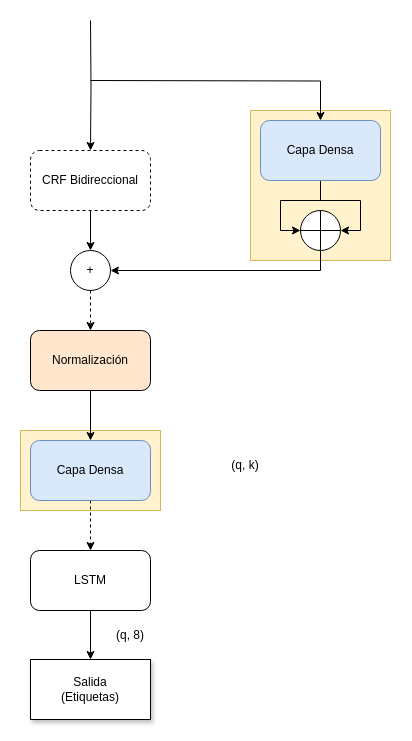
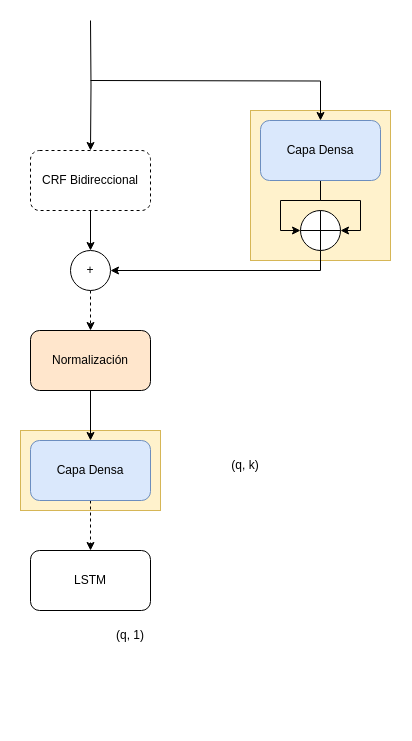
edge "LSTM" -> "Salida (Etiquetas)": removed
node "(q, 8)": label "(q, 8)" -> "(q, 1)"
node "Salida (Etiquetas)": removed
